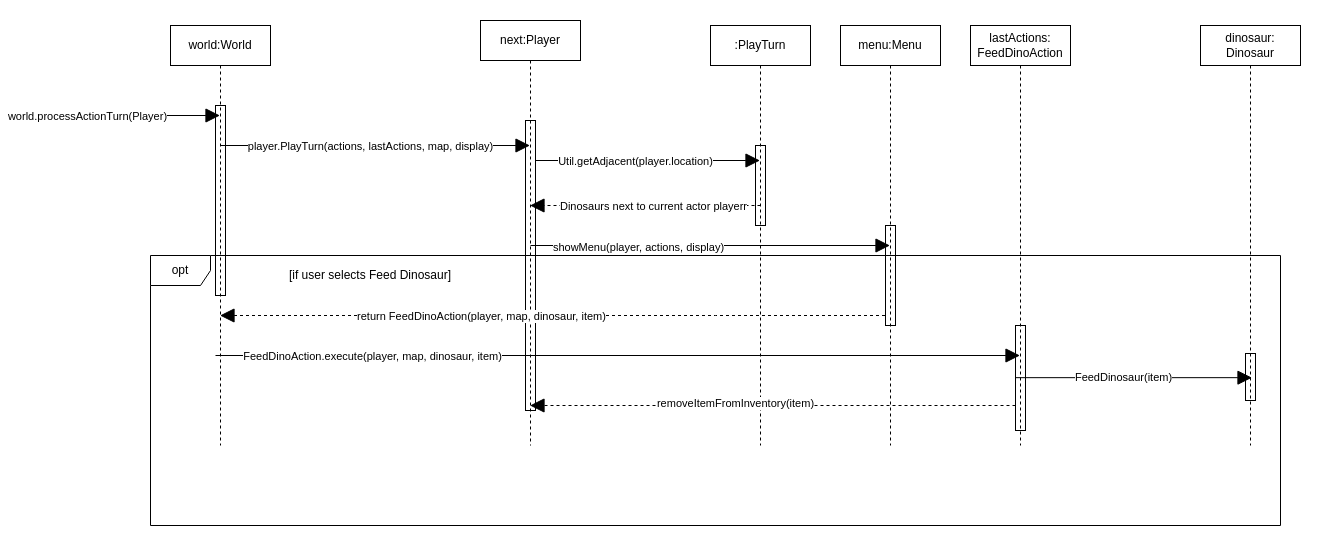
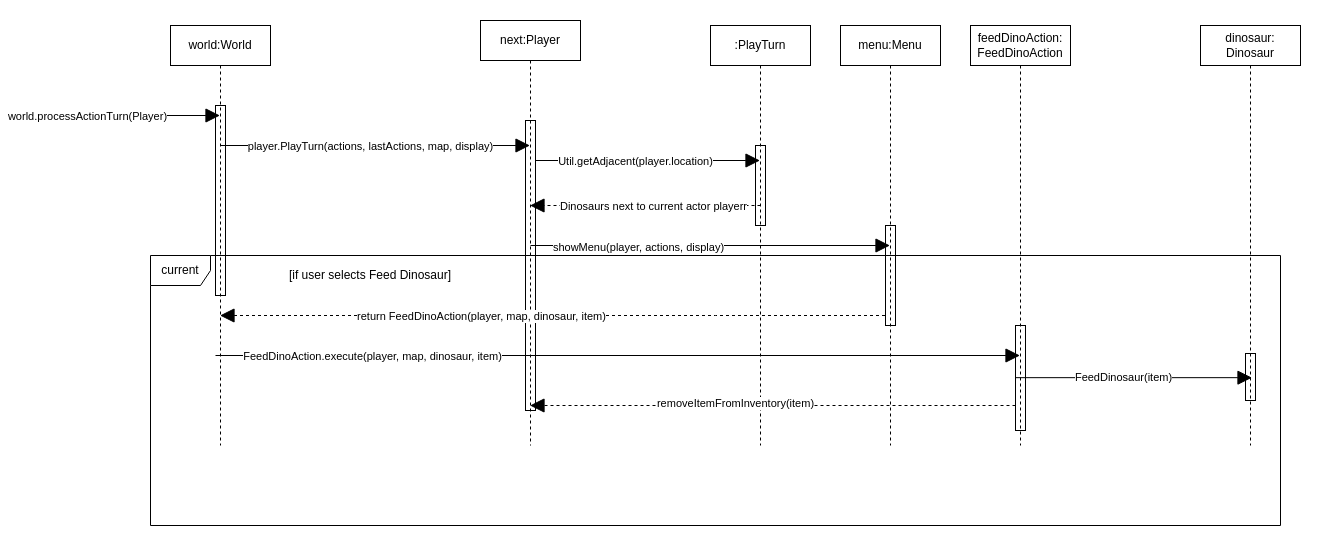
node "lastActions: FeedDinoAction": label "lastActions: FeedDinoAction" -> "feedDinoAction: FeedDinoAction"
node "opt": label "opt" -> "current"
